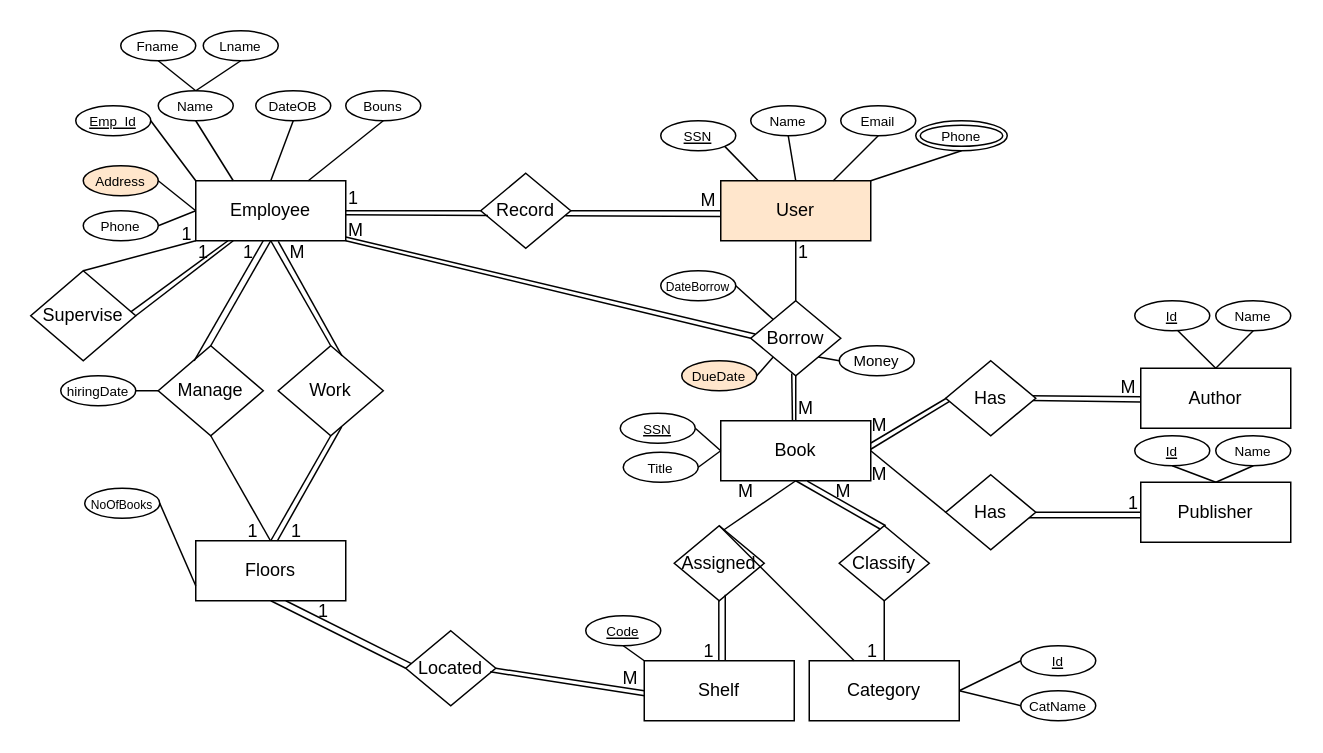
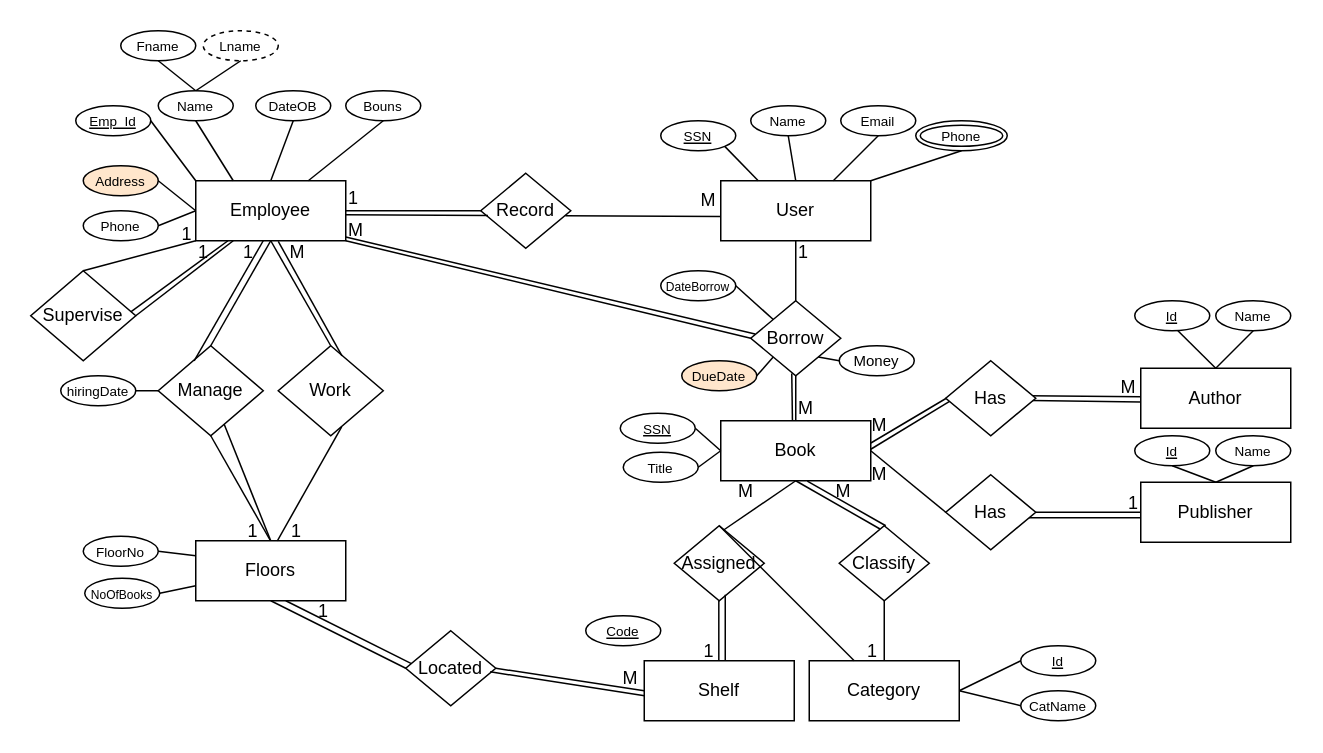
node "Lname": style solid -> dashed
edge "Record" -- "User": removed
node "User": fillcolor #ffe6cc -> #ffffff
edge "Work" -- "Floors": now "Manage" -- "Floors"
node "NoOfBooks": moved (122, 503) -> (122, 593)
node "FloorNo": added
edge "FloorNo" -- "Floors": added
edge "Code" -- "Shelf": removed
